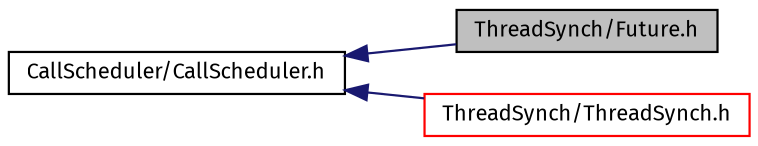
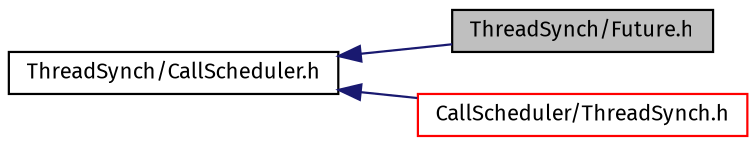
node "CallScheduler/CallScheduler.h": label "CallScheduler/CallScheduler.h" -> "ThreadSynch/CallScheduler.h"
node "ThreadSynch/ThreadSynch.h": label "ThreadSynch/ThreadSynch.h" -> "CallScheduler/ThreadSynch.h"
